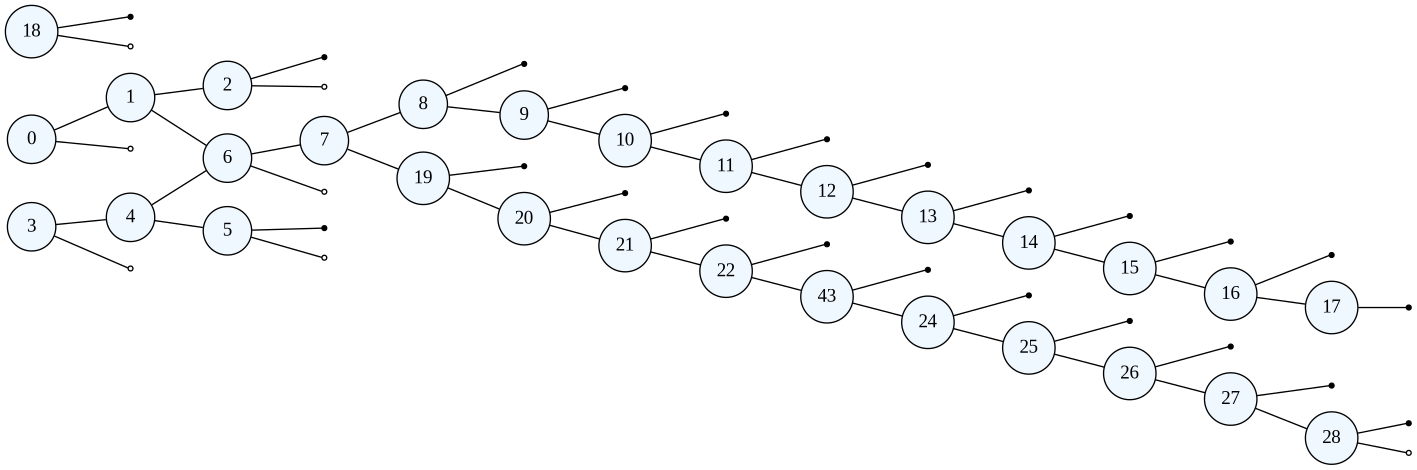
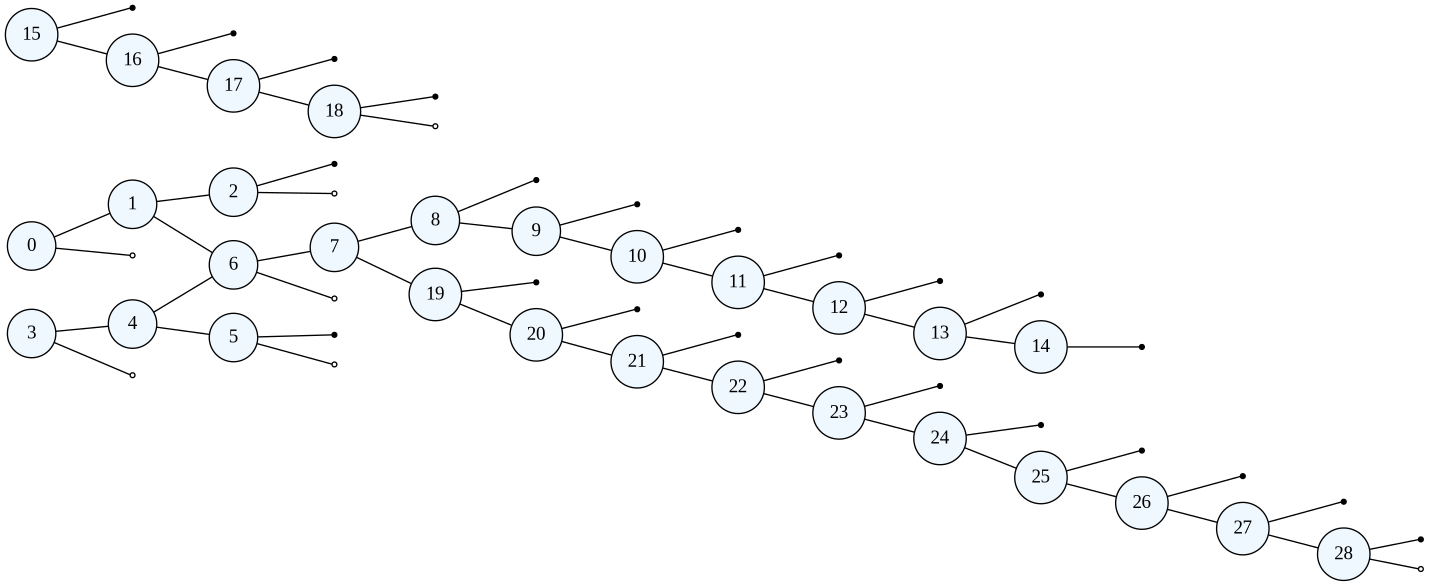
edge "17" -- "18": added
edge "14" -- "15": removed
node "43": label "43" -> "23"
